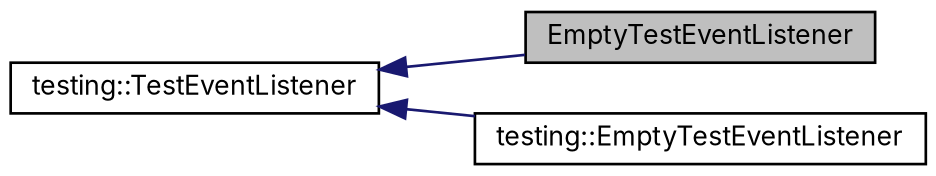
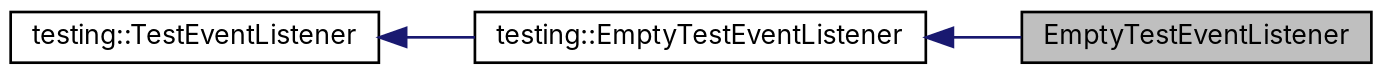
edge "EmptyTestEventListener" -> "testing::TestEventListener": now "EmptyTestEventListener" -> "testing::EmptyTestEventListener"
